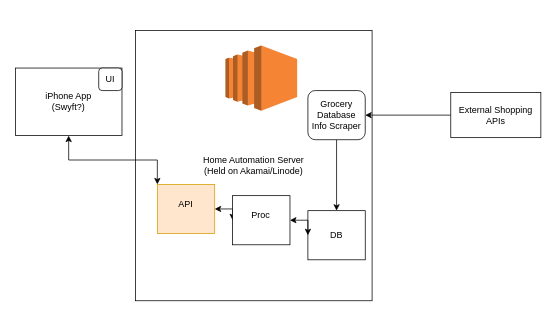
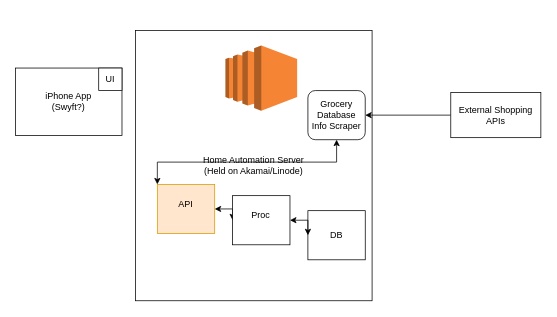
node "UI": shape rounded rectangle -> rectangle
edge "iPhone App (Swyft?)" -- "API": now "Grocery Database Info Scraper" -- "API"
edge "Grocery Database Info Scraper" -> "DB": removed
